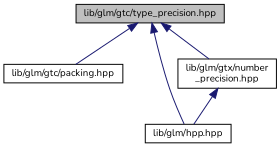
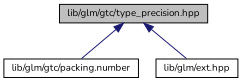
node "lib/glm/gtc/packing.hpp": label "lib/glm/gtc/packing.hpp" -> "lib/glm/gtc/packing.number"
node "lib/glm/gtx/number _precision.hpp": removed
node "lib/glm/hpp.hpp": label "lib/glm/hpp.hpp" -> "lib/glm/ext.hpp"
